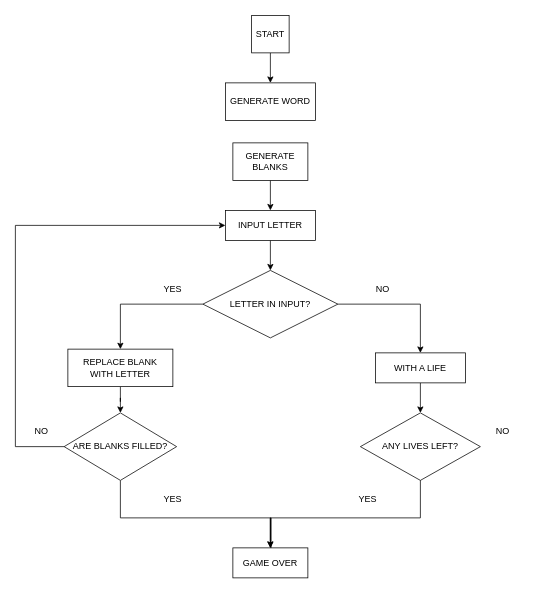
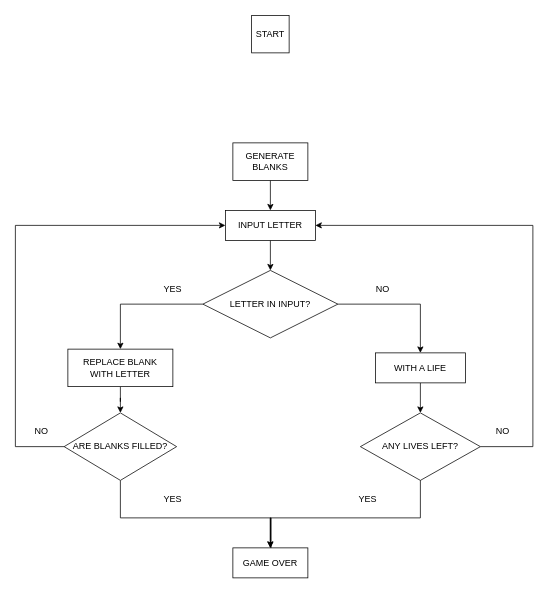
edge "START" -> "GENERATE WORD": removed
node "GENERATE WORD": removed
edge "ANY LIVES LEFT?" -> "INPUT LETTER": added
